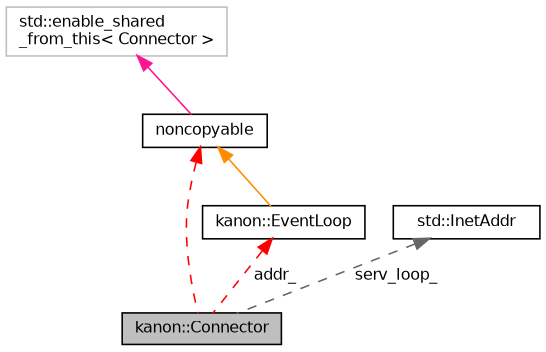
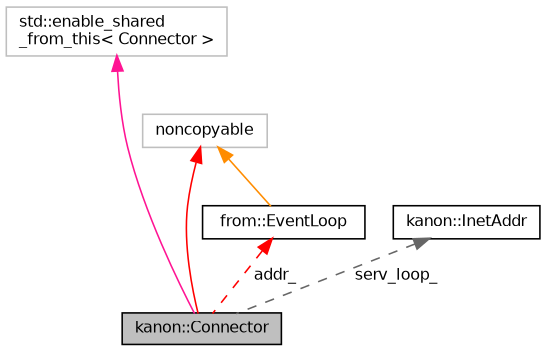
edge "noncopyable" -> "std::enable_shared _from_this< Connector >": now "kanon::Connector" -> "std::enable_shared _from_this< Connector >"
node "noncopyable": color black -> grey75
node "kanon::EventLoop": label "kanon::EventLoop" -> "from::EventLoop"
node "std::InetAddr": label "std::InetAddr" -> "kanon::InetAddr"
edge "kanon::Connector" -> "noncopyable": style dashed -> solid
